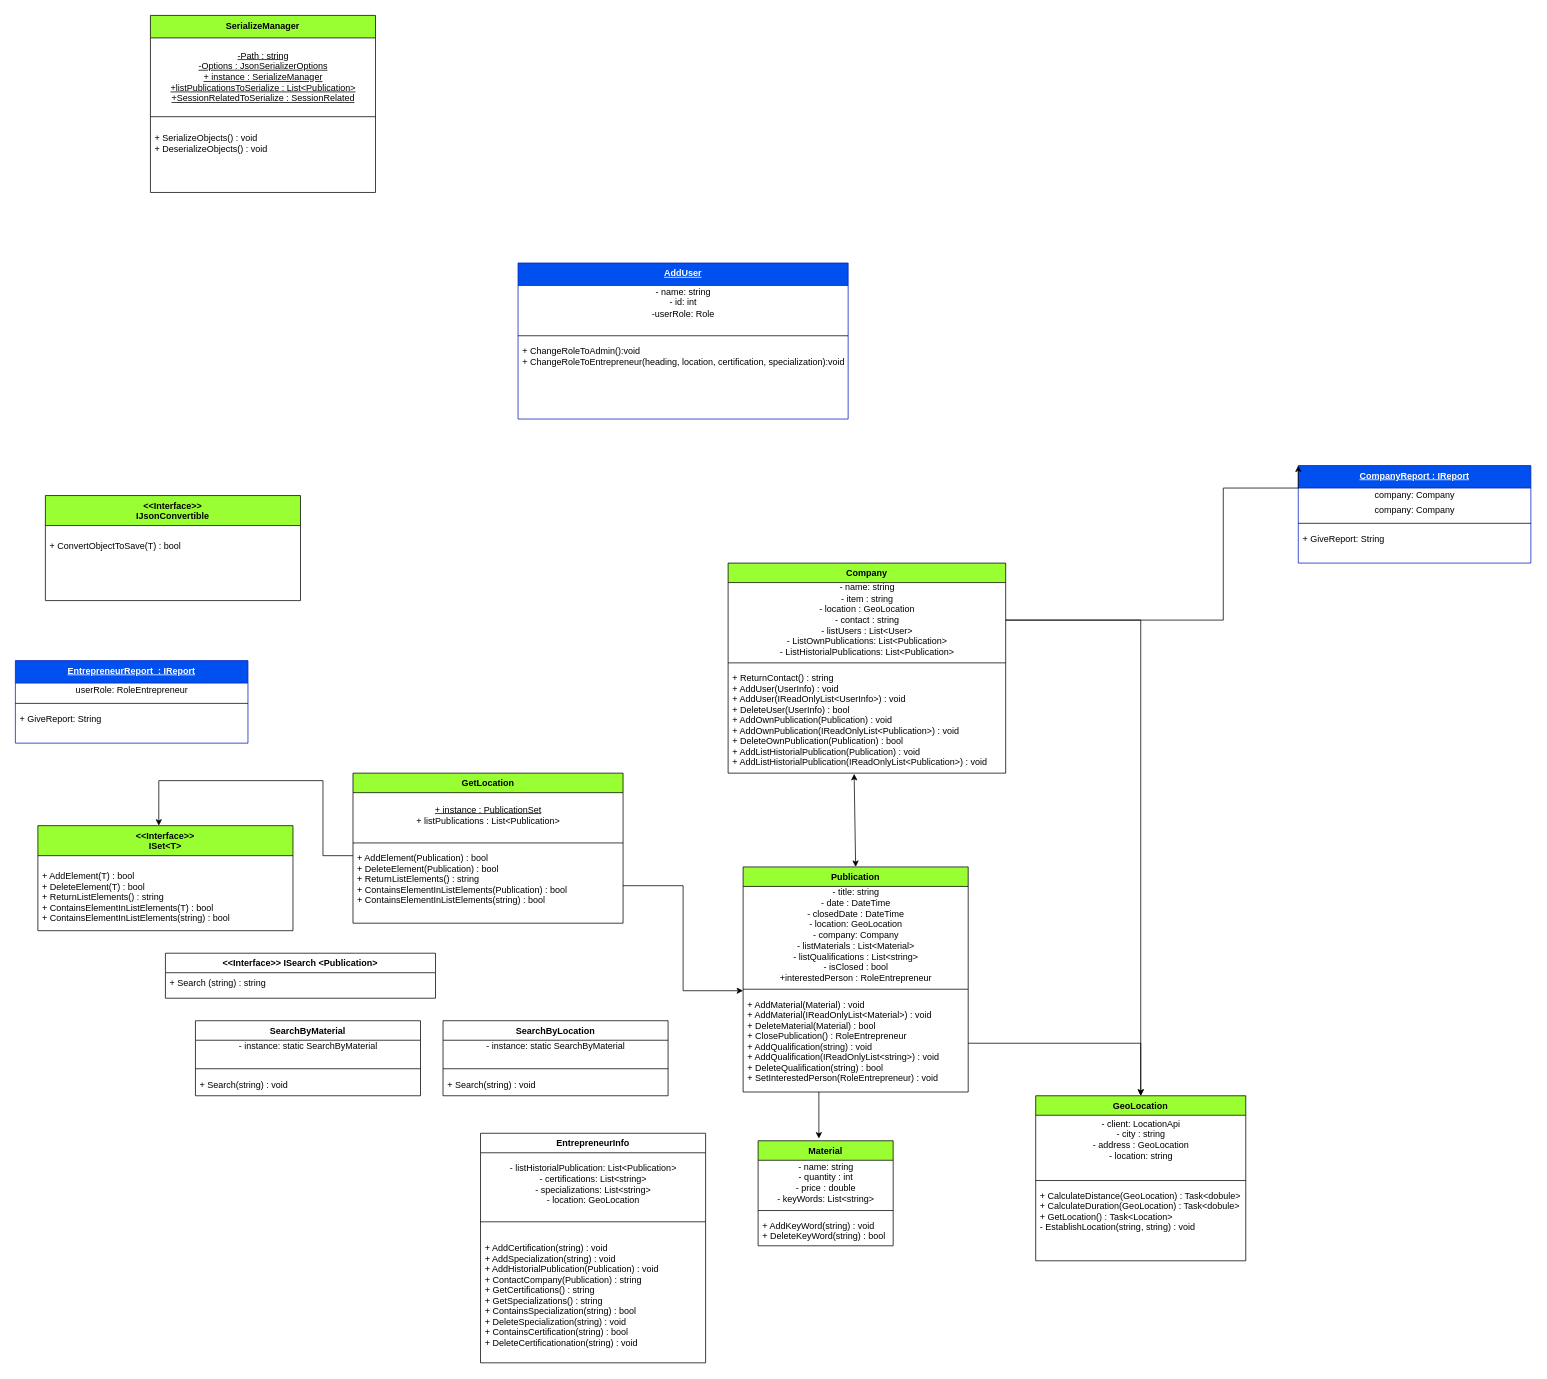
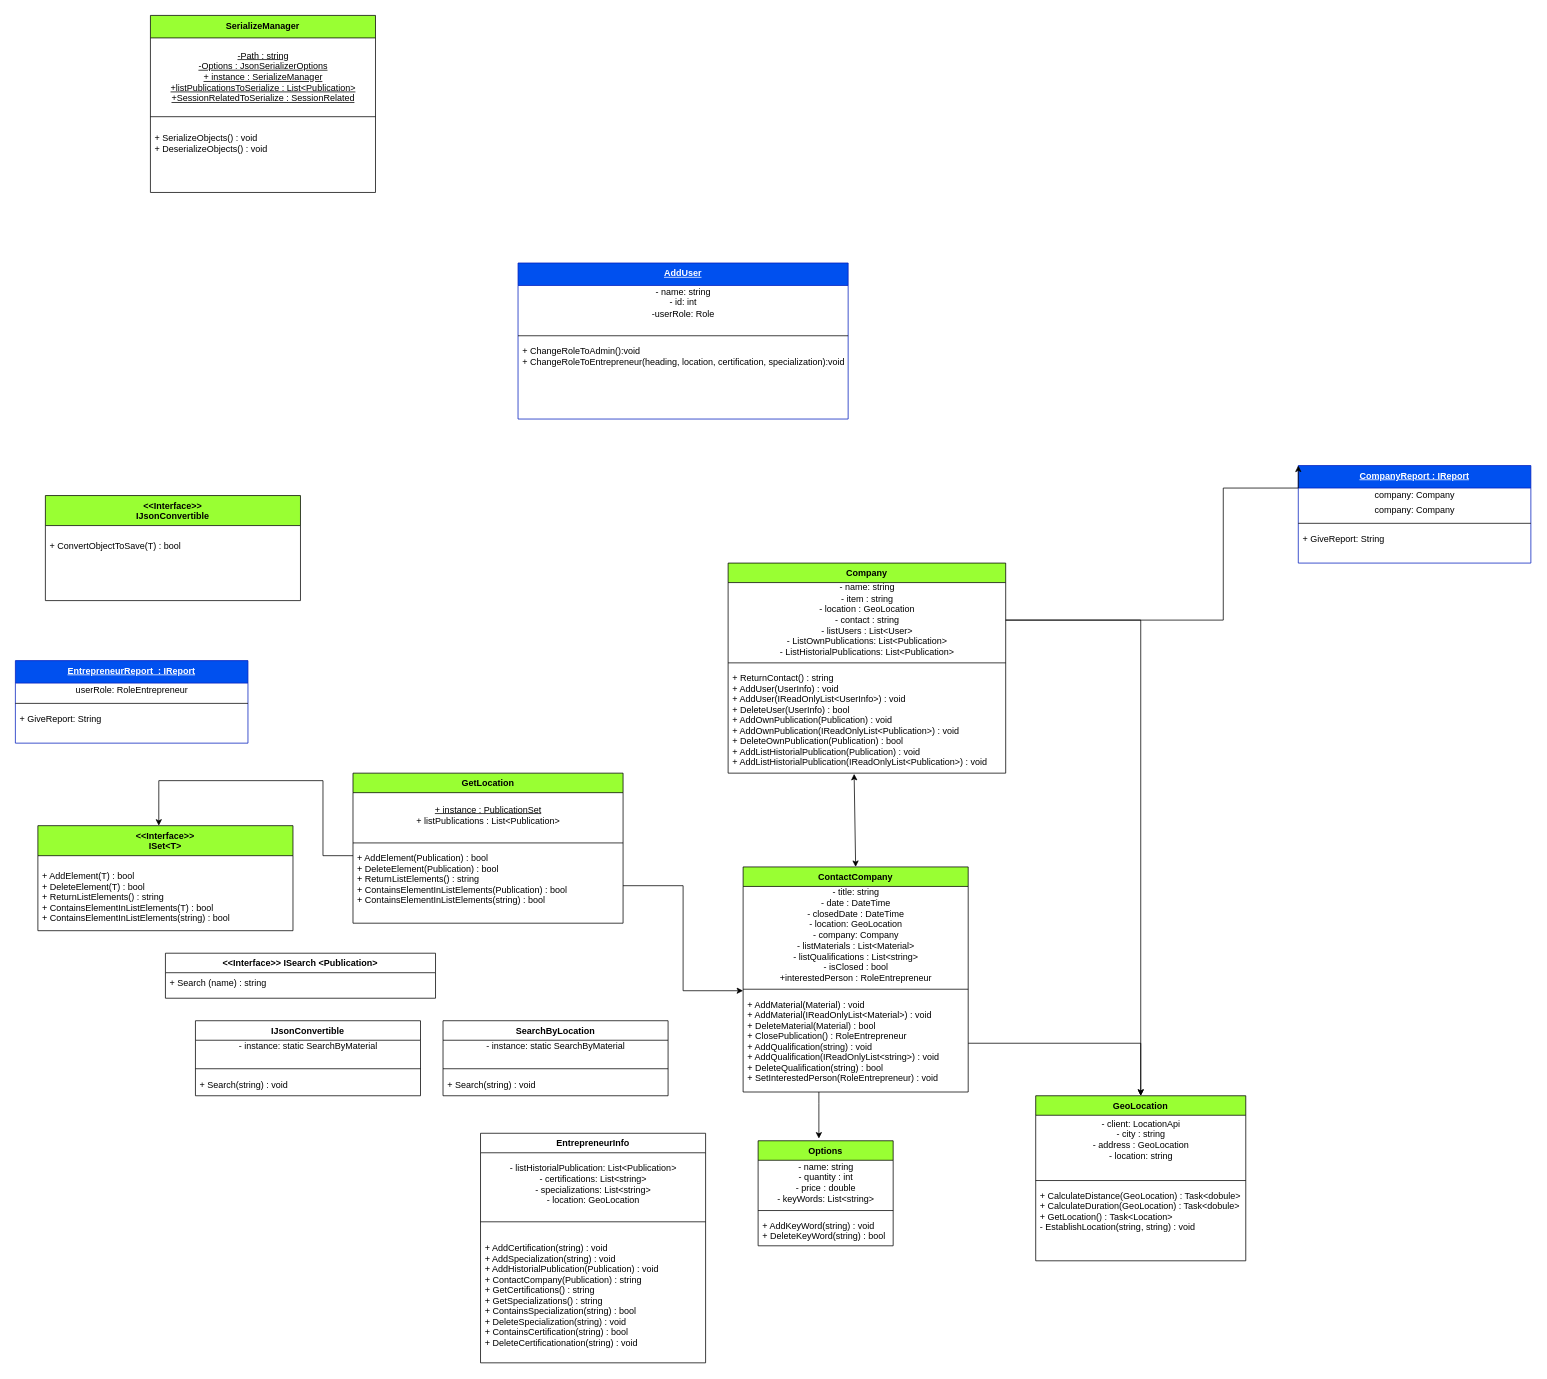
node "Publication": label "Publication" -> "ContactCompany"
node "+ Search (string) : string": label "+ Search (string) : string" -> "+ Search (name) : string"
node "SearchByMaterial": label "SearchByMaterial" -> "IJsonConvertible"
node "Material": label "Material" -> "Options"
